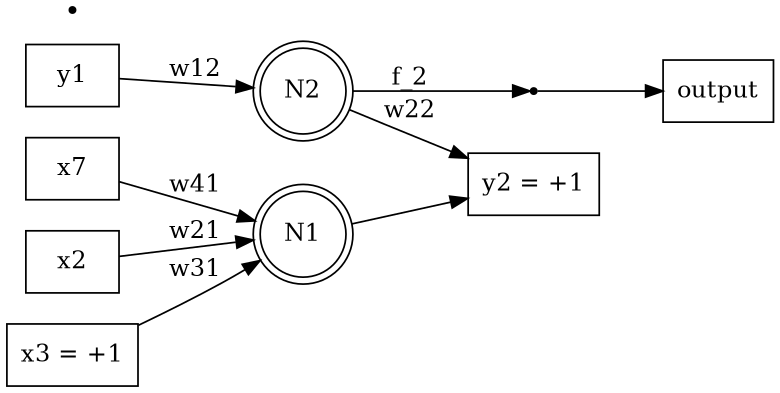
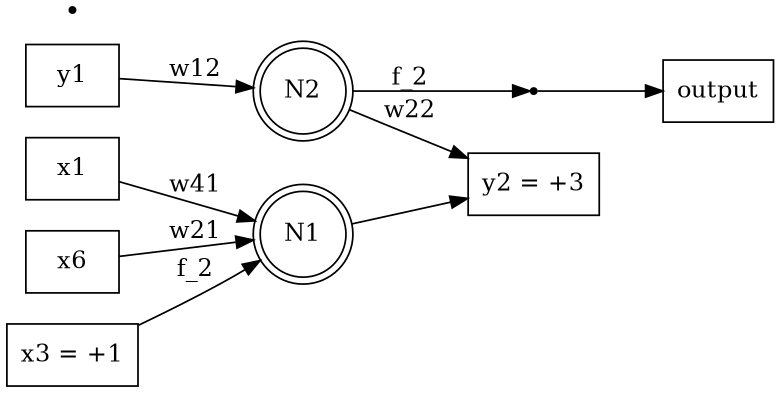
node "x7": label "x7" -> "x1"
node "y2 = +1": label "y2 = +1" -> "y2 = +3"
node "x2": label "x2" -> "x6"
edge "x3 = +1" -> "N1": label "w31" -> "f_2"
